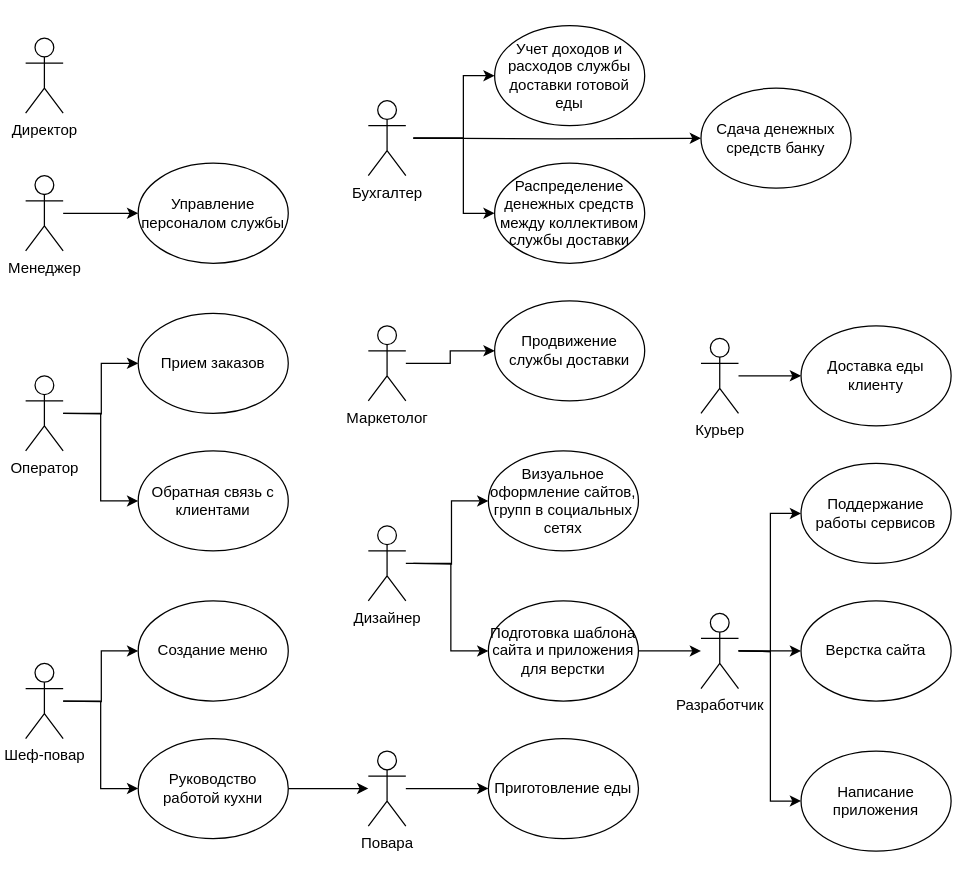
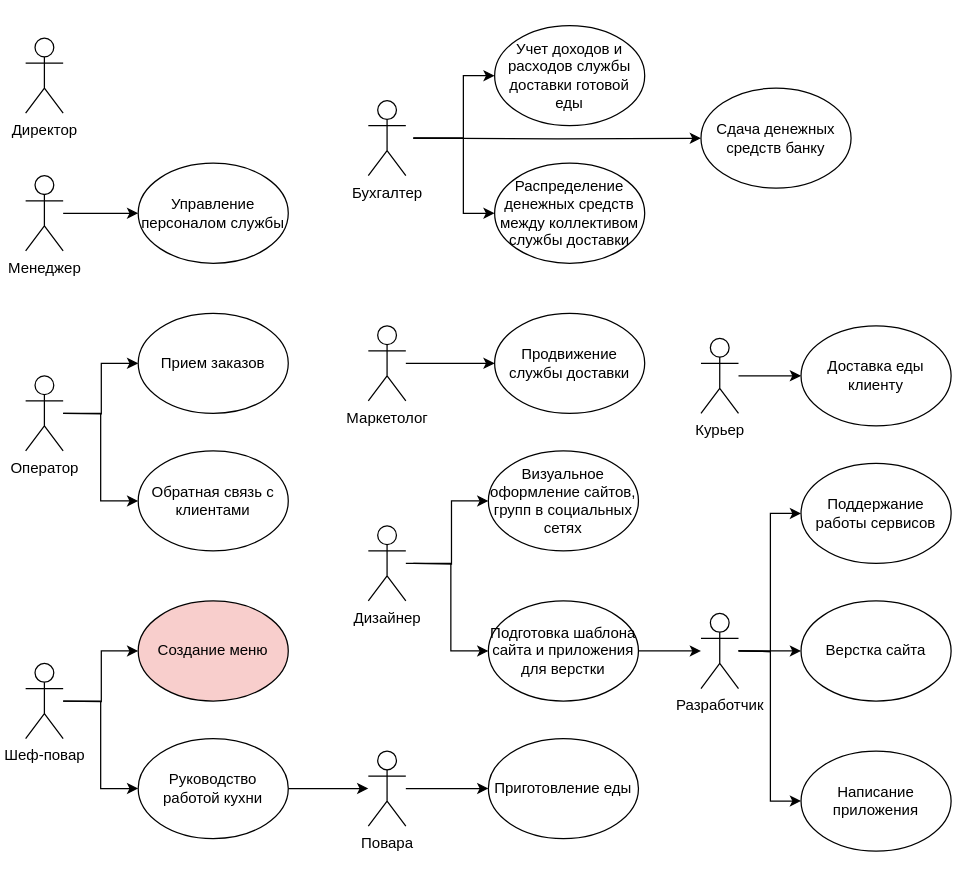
node "Продвижение службы доставки": moved (569, 351) -> (569, 363)
node "Создание меню": fillcolor #ffffff -> #f8cecc
